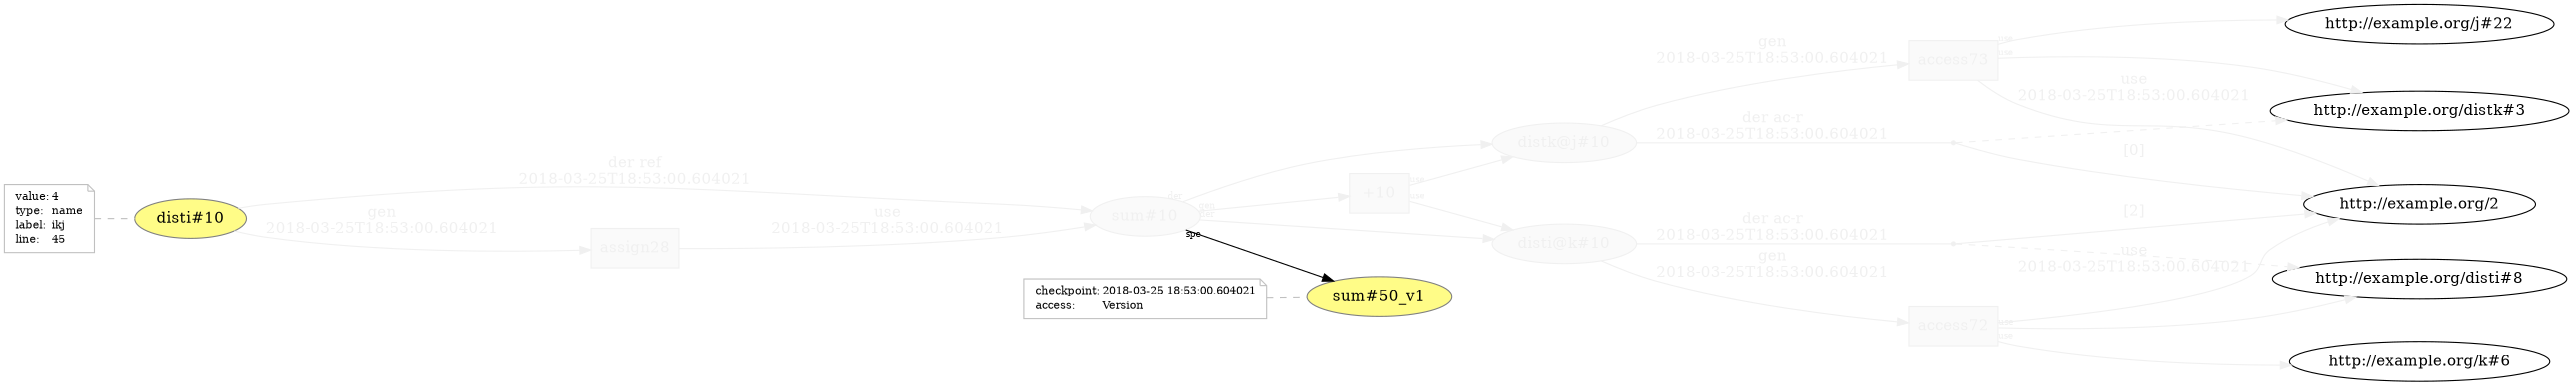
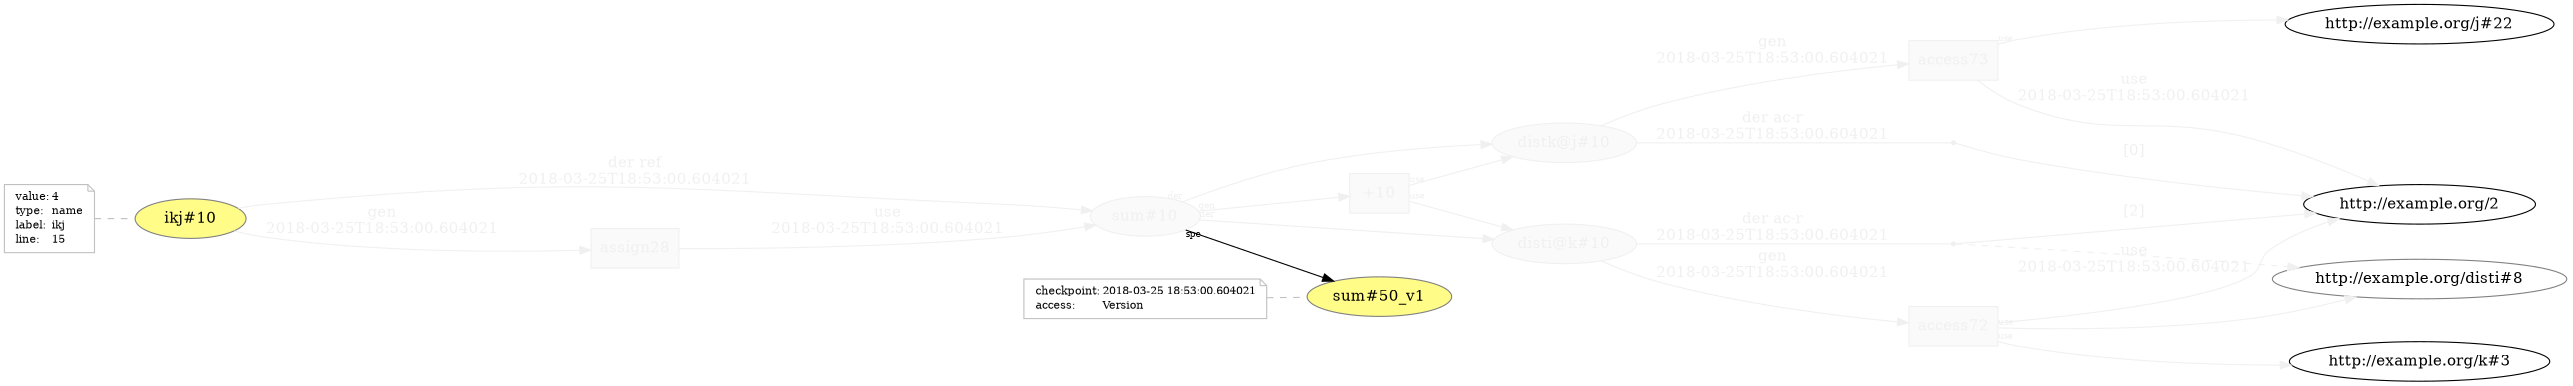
node "http://example.org/distk#3": removed
node "disti#10": label "disti#10" -> "ikj#10"
node "value:": text "45" -> "15"
node "http://example.org/disti#8": color black -> #808080
node "http://example.org/k#6": label "http://example.org/k#6" -> "http://example.org/k#3"
